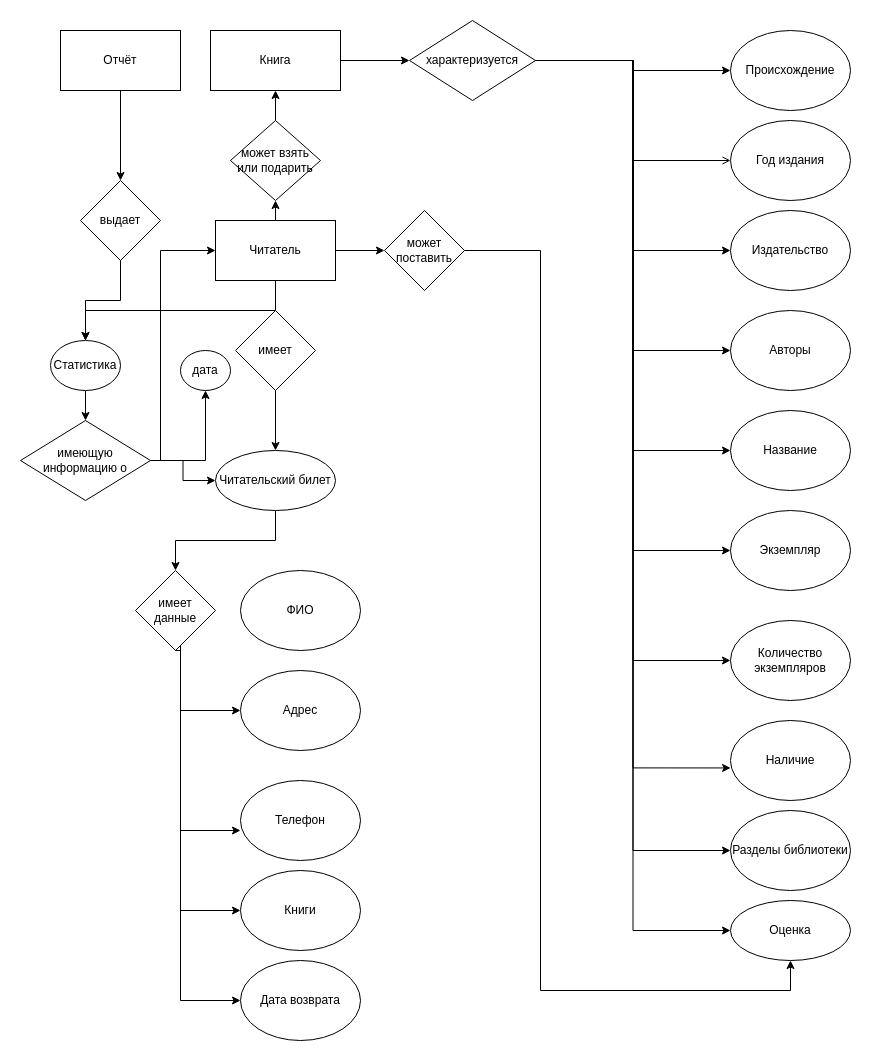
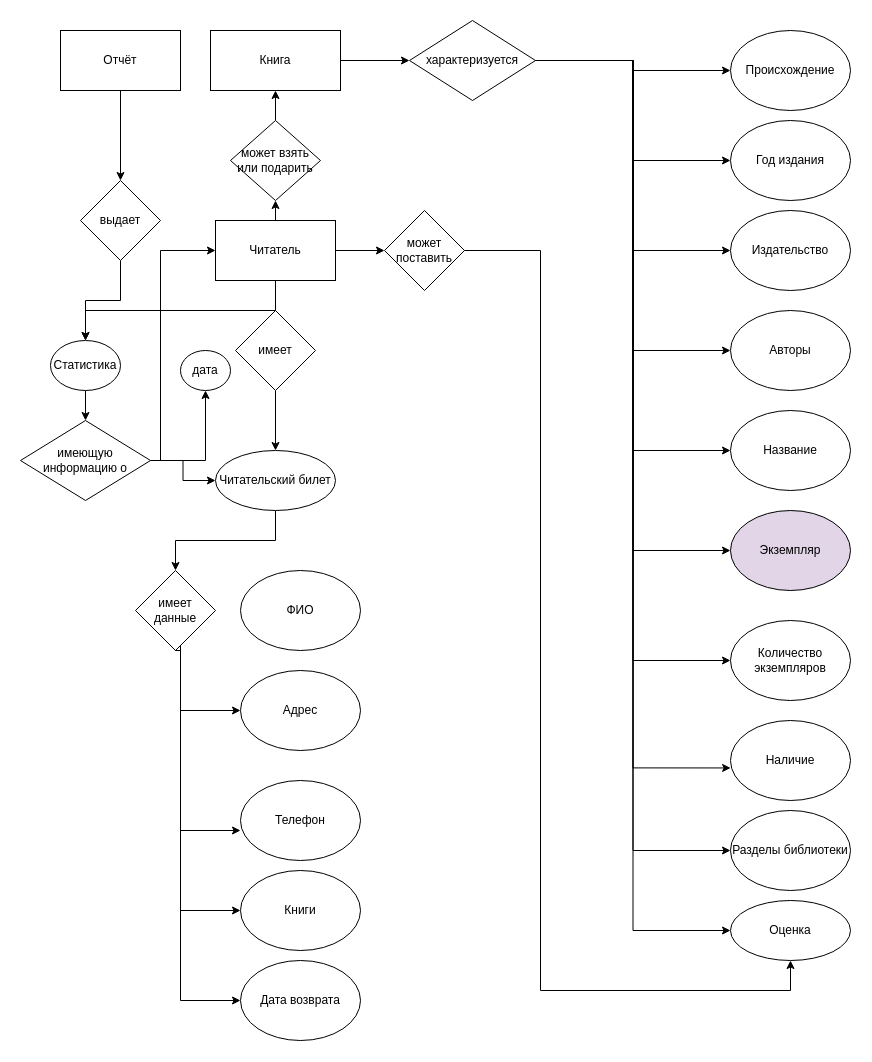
edge "характеризуется" -> "Год издания": arrowhead open -> classic
node "Экземпляр": fillcolor #ffffff -> #e1d5e7
